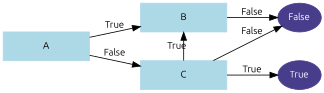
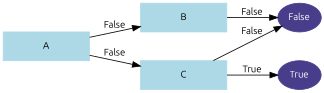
edge "A" -> "B": label "True" -> "False"
edge "C" -> "B": removed, label "True"
